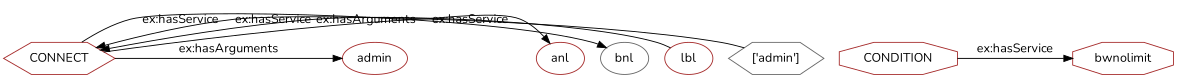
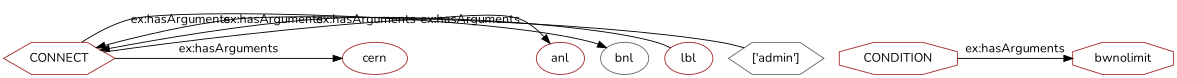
edge "CONNECT" -> "bnl": label "ex:hasService" -> "ex:hasArguments"
edge "['admin']" -> "CONNECT": label "ex:hasService" -> "ex:hasArguments"
edge "CONNECT" -> "anl": label "ex:hasService" -> "ex:hasArguments"
edge "CONDITION" -> "bwnolimit": label "ex:hasService" -> "ex:hasArguments"
node "admin": label "admin" -> "cern"
